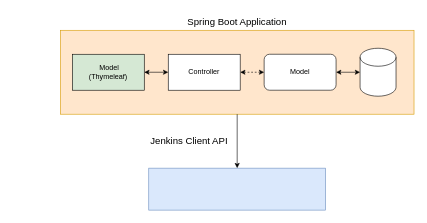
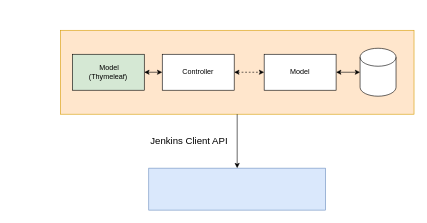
node "Spring Boot Application": removed
node "Controller": moved (204, 72) -> (198, 72)
node "Model": shape rounded rectangle -> rectangle
